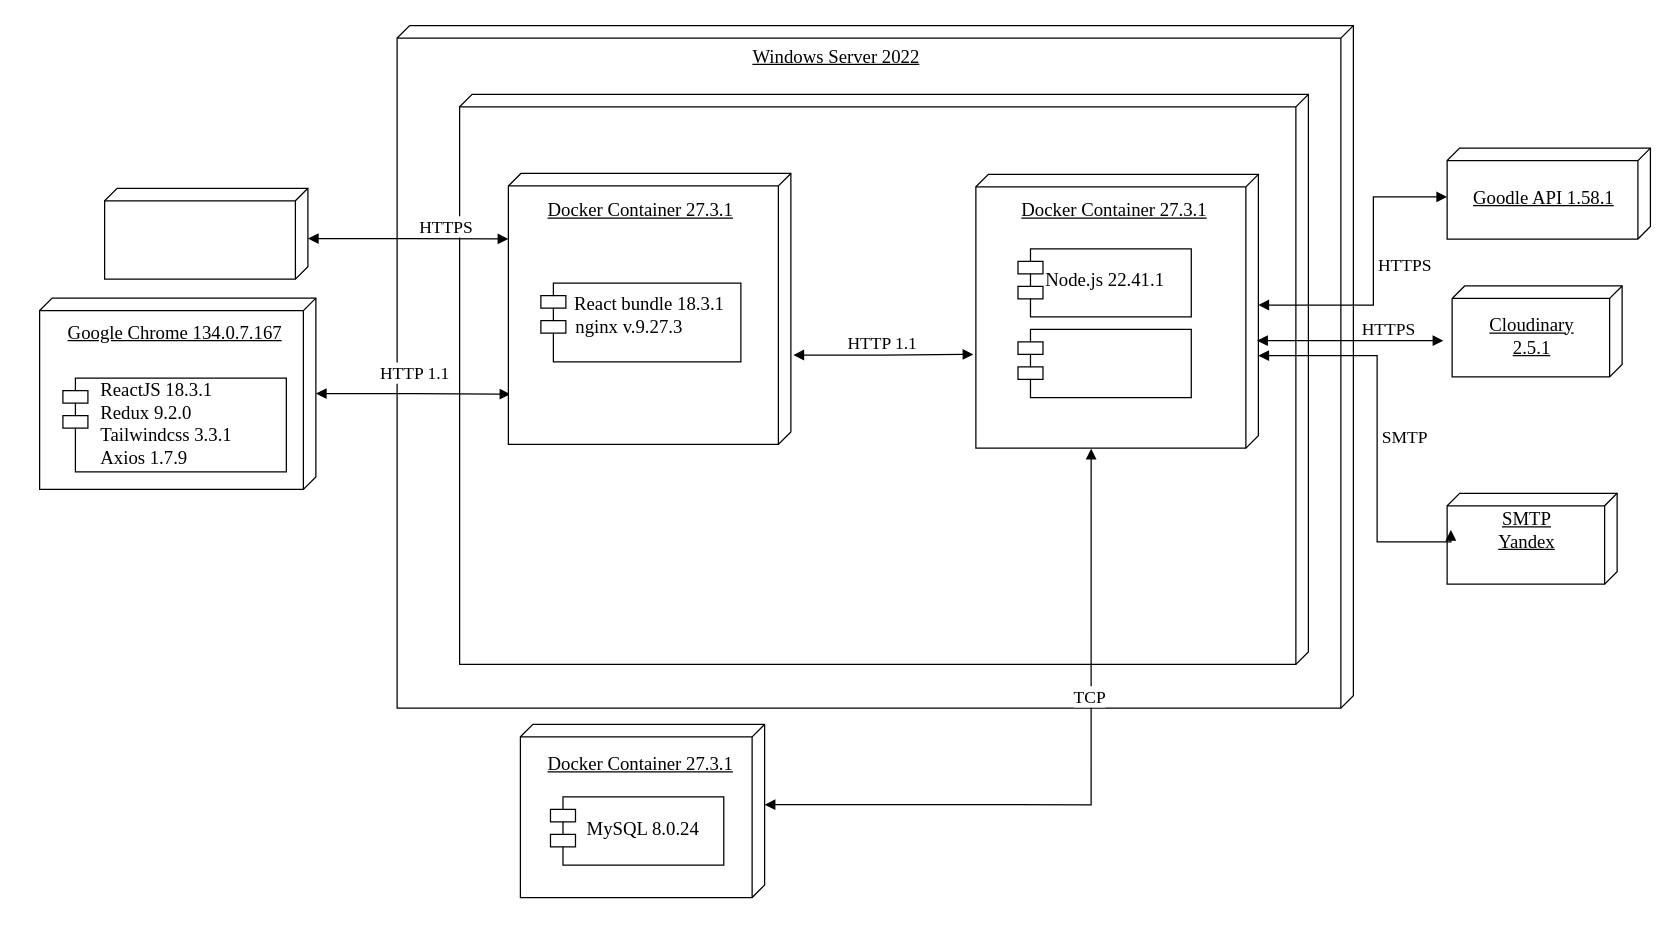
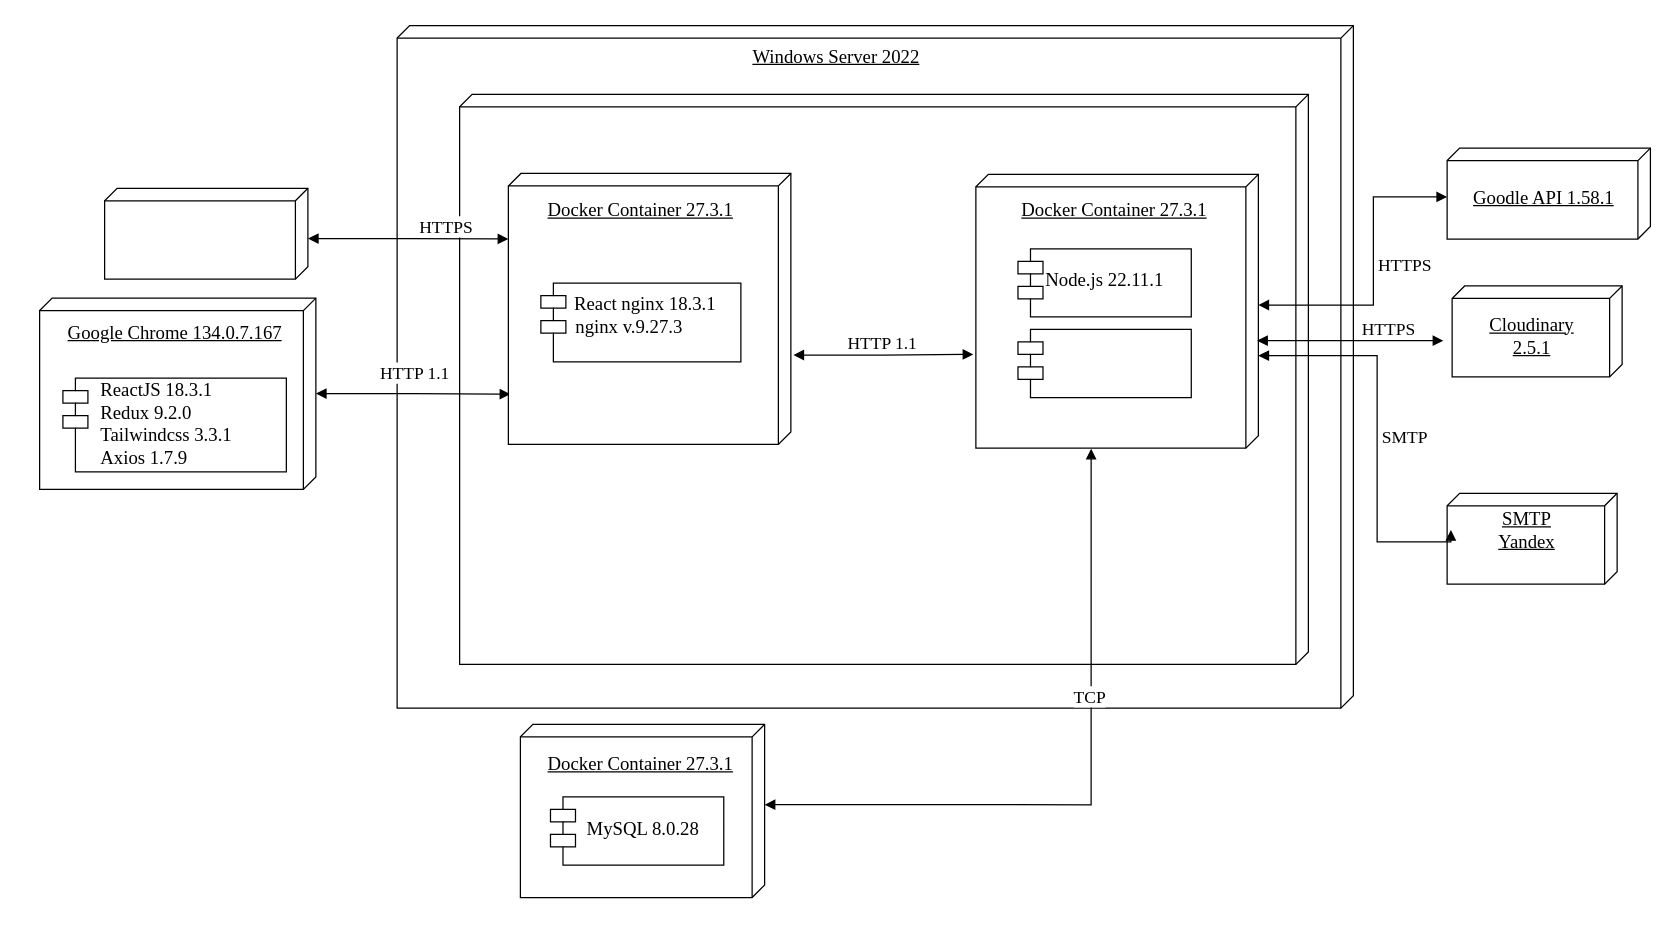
node "Node.js 22.41.1": label "Node.js 22.41.1" -> "Node.js 22.11.1"
node "React bundle 18.3.1": label "React bundle 18.3.1" -> "React nginx 18.3.1"
node "MySQL 8.0.24": label "MySQL 8.0.24" -> "MySQL 8.0.28"
